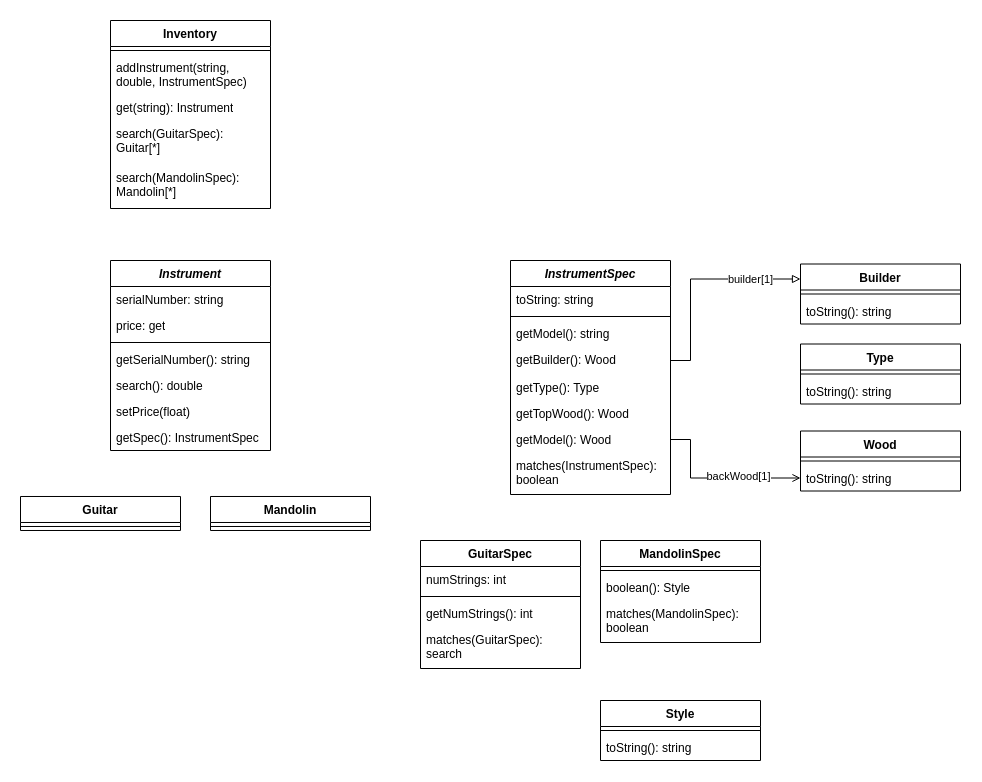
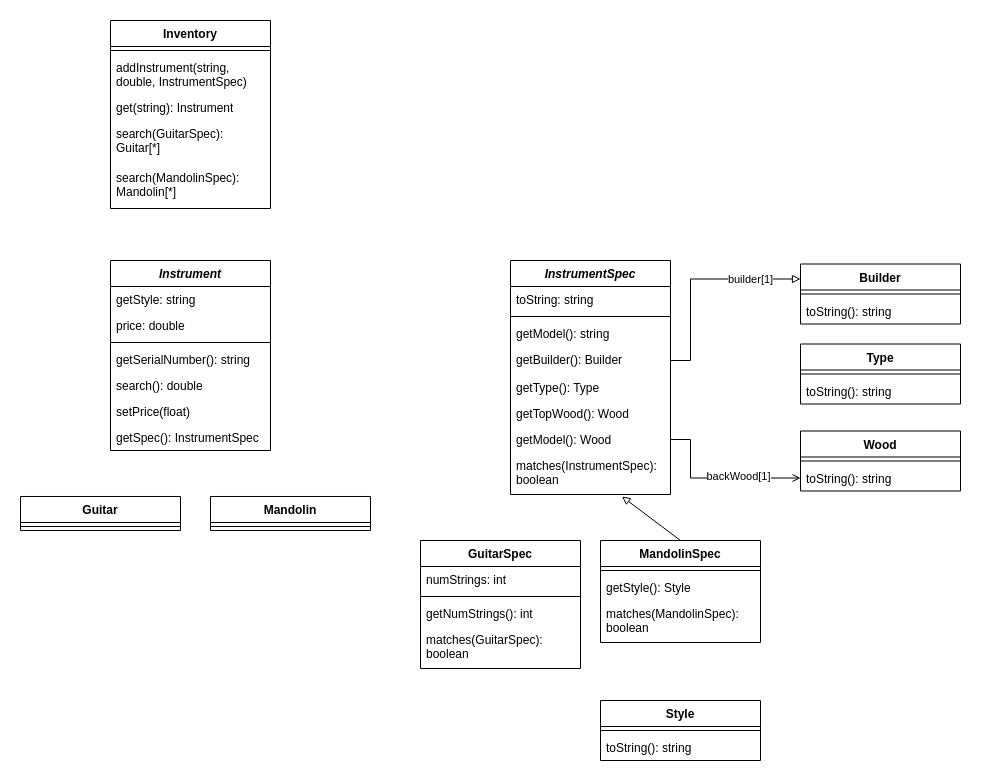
node "serialNumber: string": label "serialNumber: string" -> "getStyle: string"
node "price: get": label "price: get" -> "price: double"
node "getBuilder(): Wood": label "getBuilder(): Wood" -> "getBuilder(): Builder"
edge "MandolinSpec" -> "matches(InstrumentSpec): boolean": added
node "boolean(): Style": label "boolean(): Style" -> "getStyle(): Style"
node "matches(GuitarSpec): search": label "matches(GuitarSpec): search" -> "matches(GuitarSpec): boolean"
